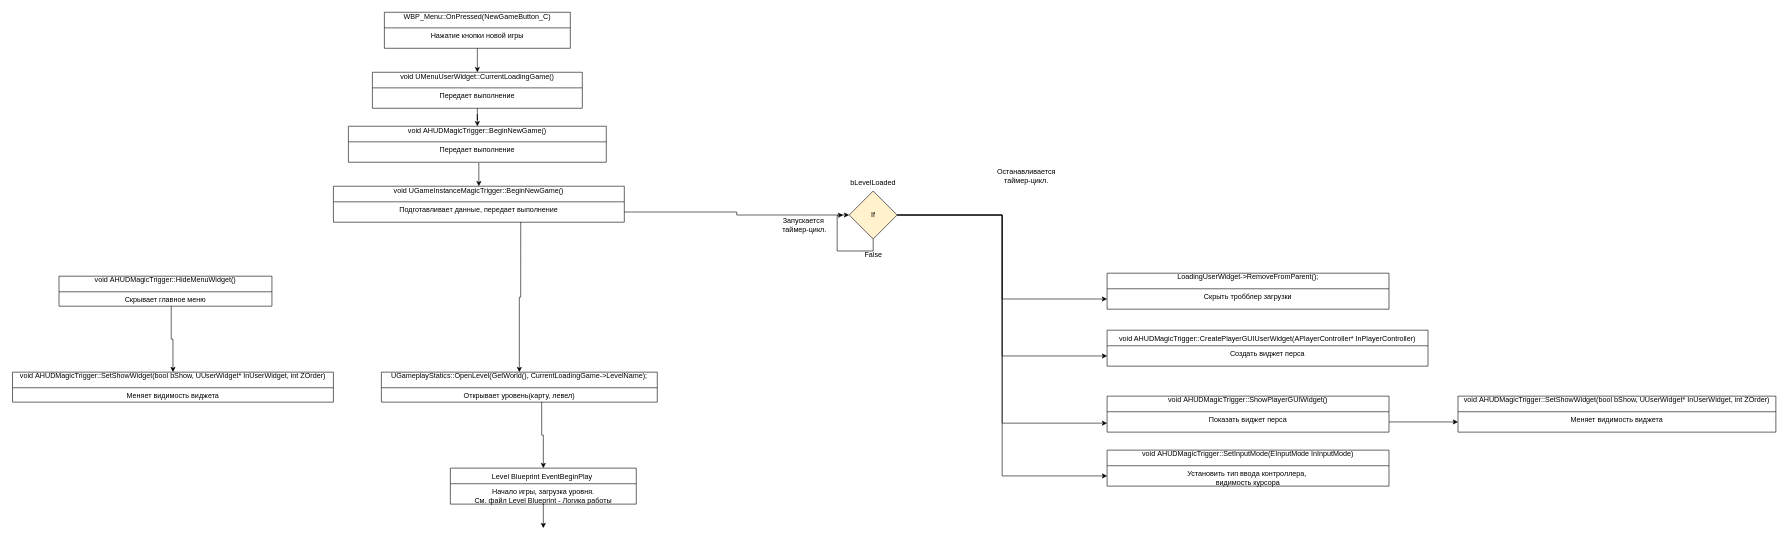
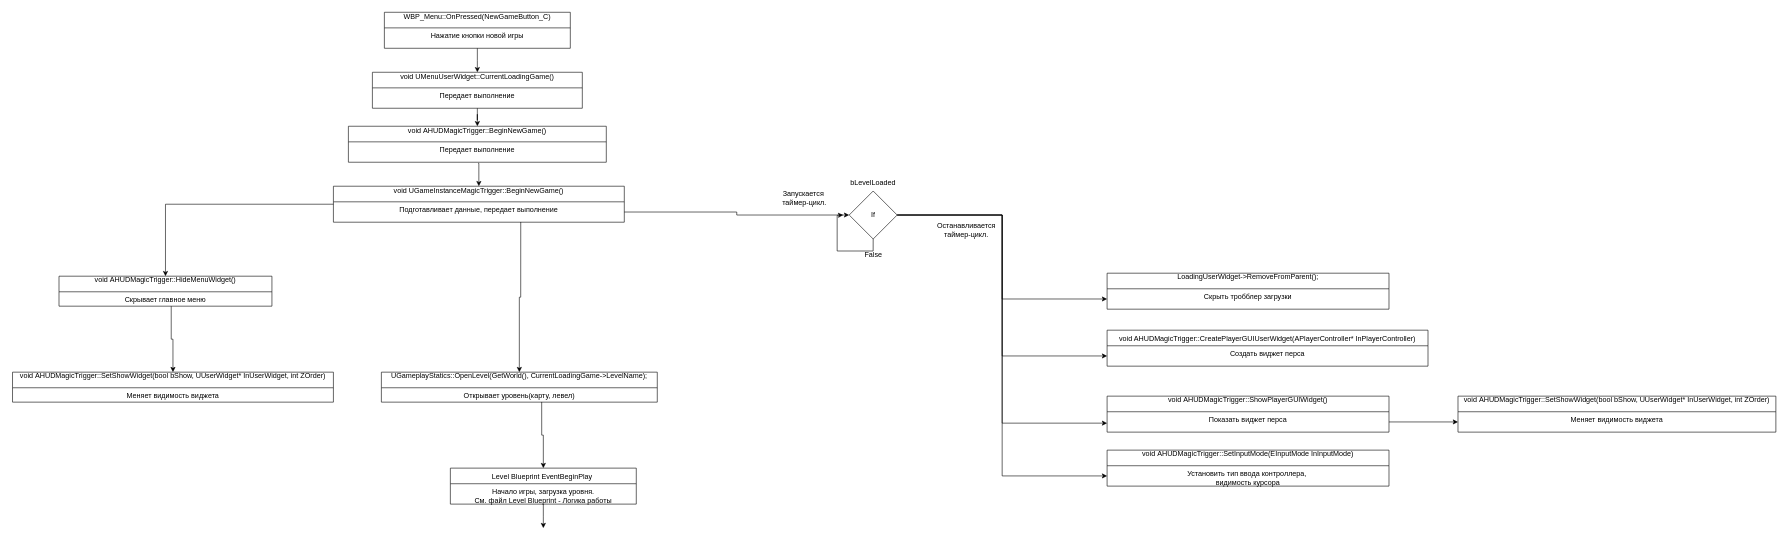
node "Останавливается таймер-цикл.": moved (1026, 176) -> (966, 230)
node "If": fillcolor #fff2cc -> #ffffff
node "Запускается таймер-цикл.": moved (804, 225) -> (804, 198)
edge "void UGameInstanceMagicTrigger::BeginNewGame()" -> "void AHUDMagicTrigger::HideMenuWidget()": added
